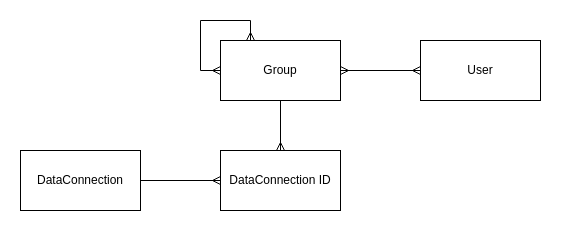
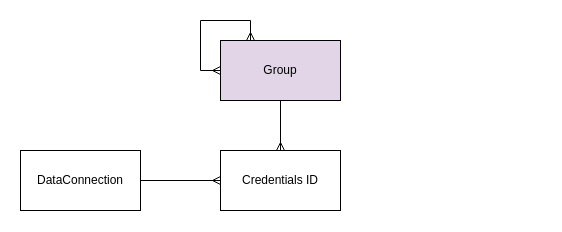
node "Group": fillcolor #ffffff -> #e1d5e7
edge "Group" -- "User": removed
node "User": removed
node "DataConnection ID": label "DataConnection ID" -> "Credentials ID"
